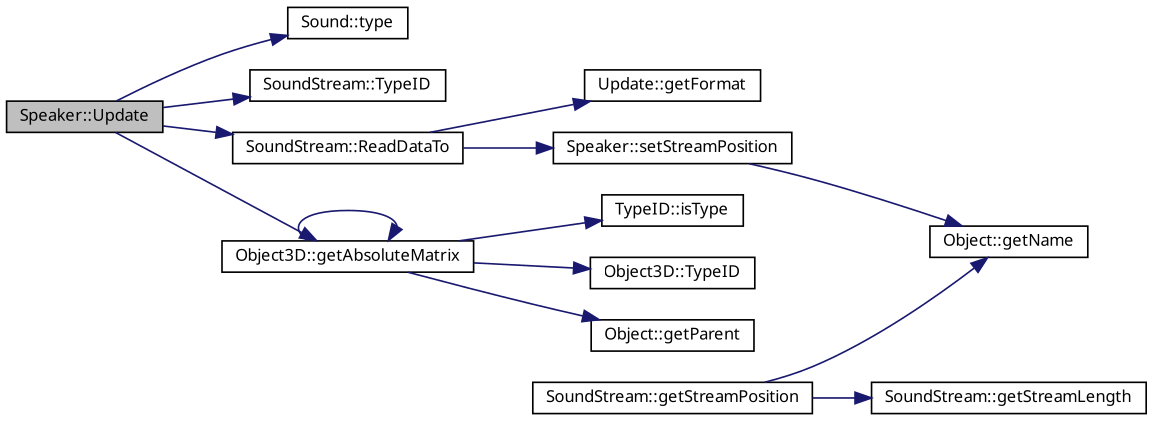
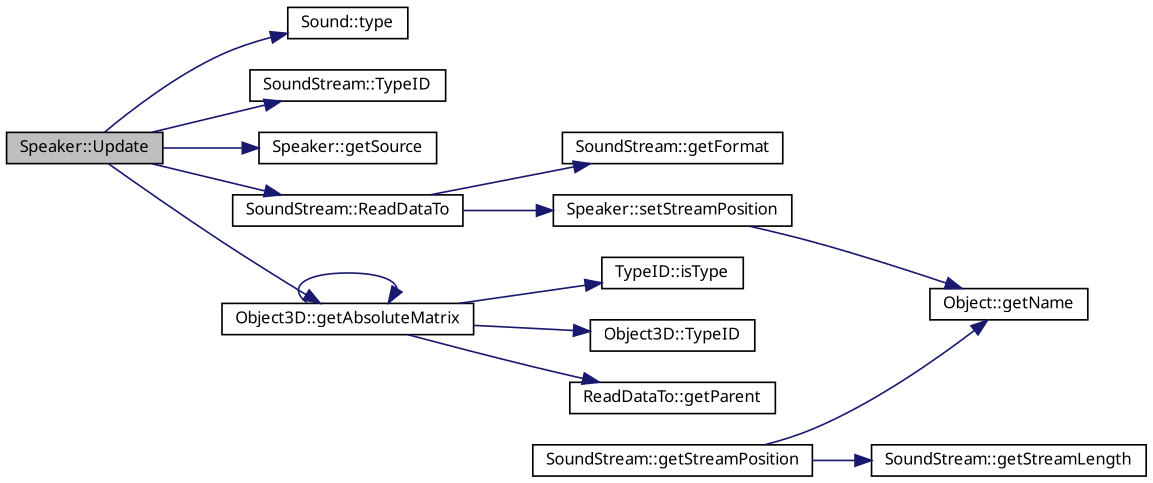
node "Update::getFormat": label "Update::getFormat" -> "SoundStream::getFormat"
node "Speaker::getSource": added
node "Object::getParent": label "Object::getParent" -> "ReadDataTo::getParent"
